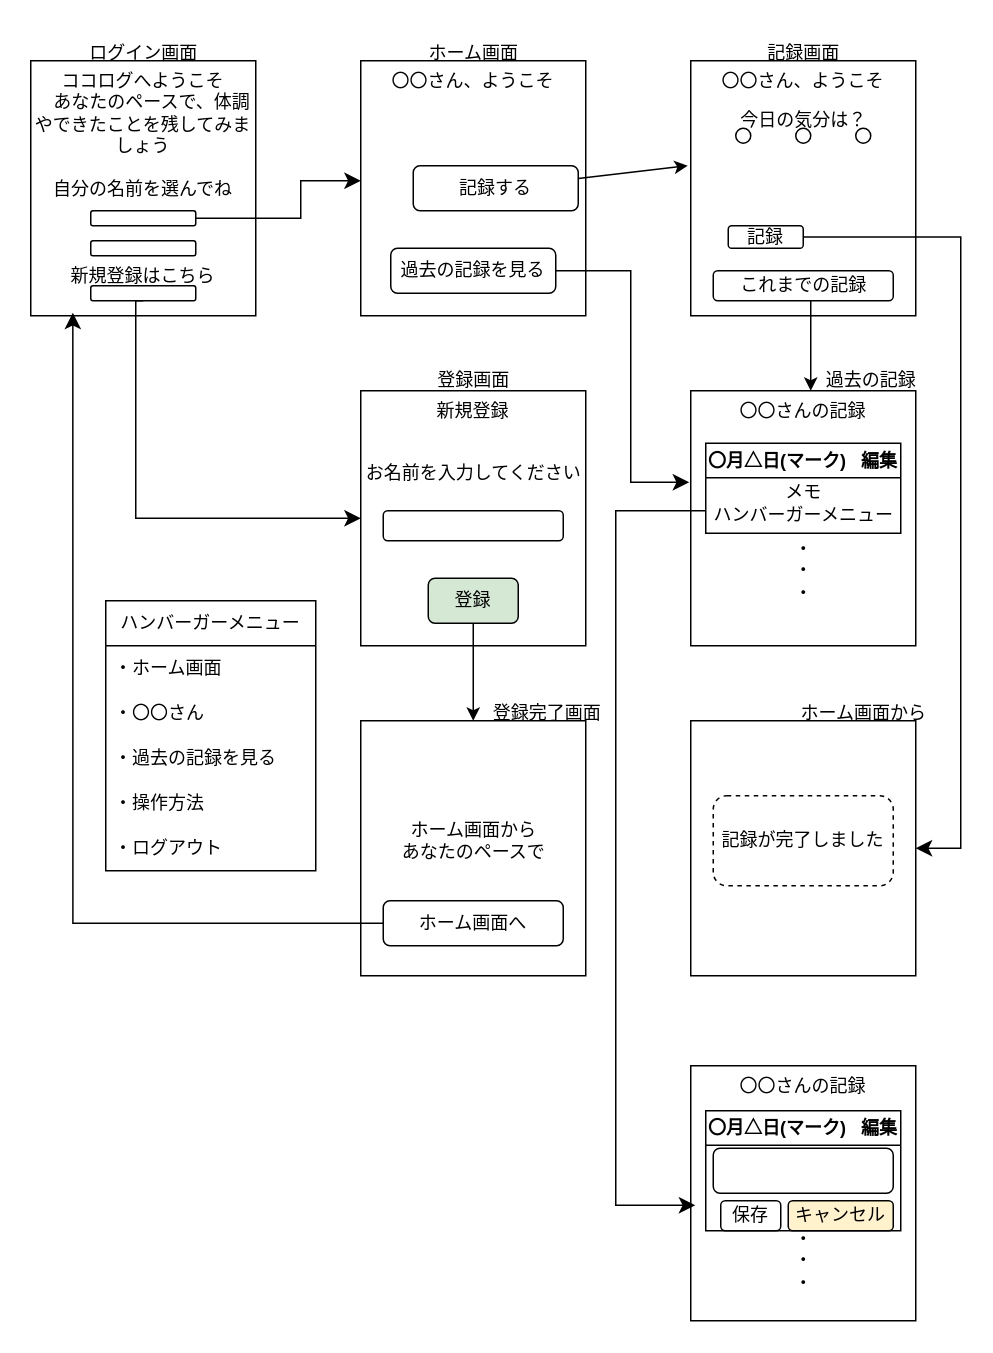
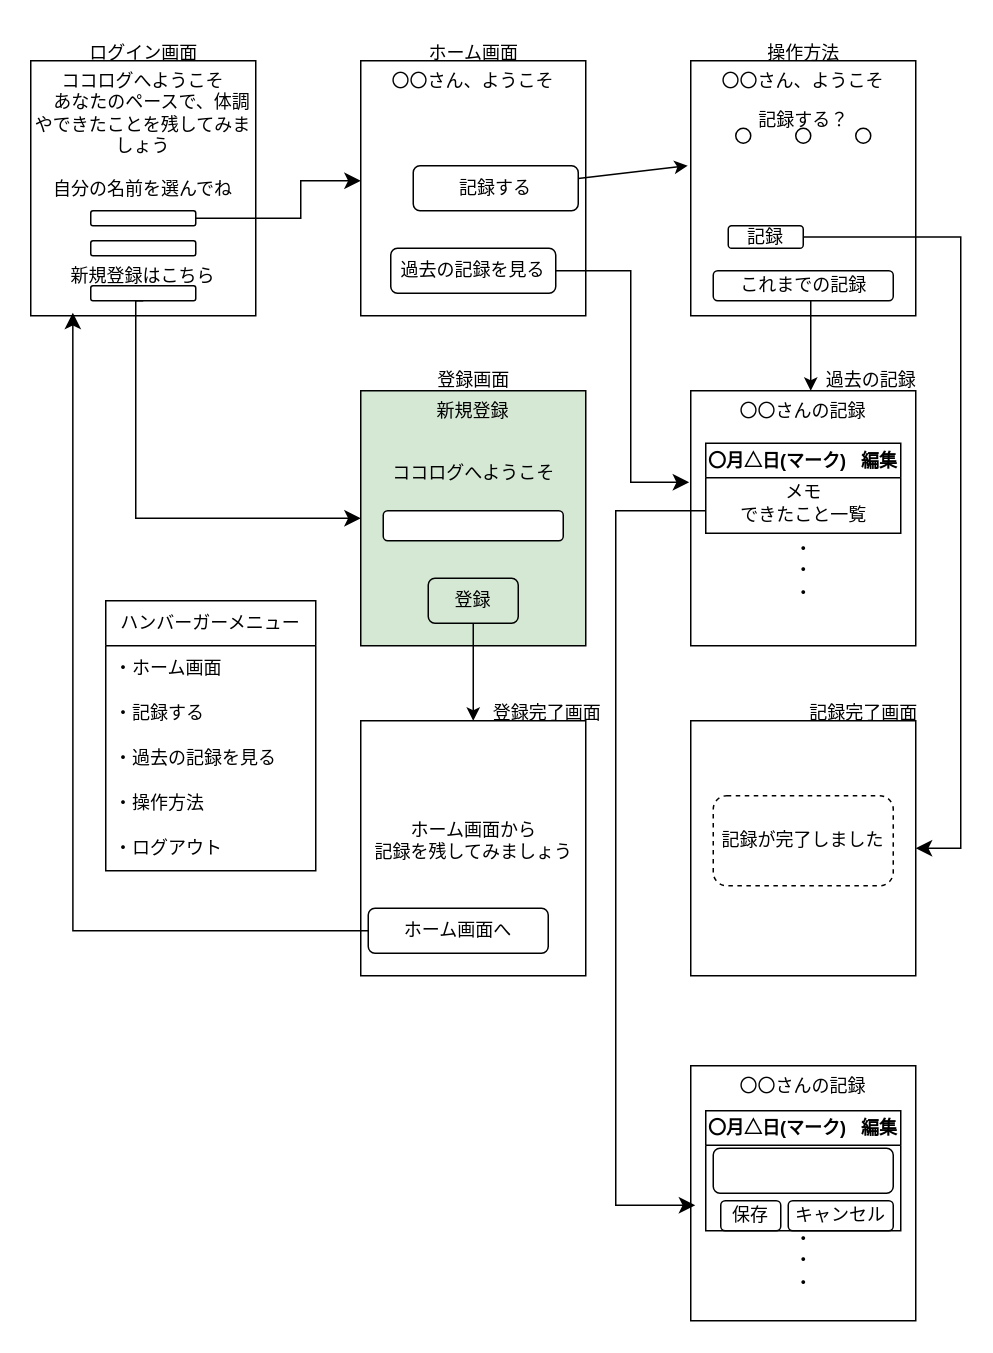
node "記録画面": label "記録画面" -> "操作方法"
node "今日の気分は？": label "今日の気分は？" -> "記録する？"
node "新規登録": fillcolor #ffffff -> #d5e8d4
node "お名前を入力してください": label "お名前を入力してください" -> "ココログへようこそ"
node "メモ ハンバーガーメニュー": label "メモ ハンバーガーメニュー" -> "メモ できたこと一覧"
node "・〇〇さん": label "・〇〇さん" -> "・記録する"
node "ホーム画面から": label "ホーム画面から" -> "記録完了画面"
node "ホーム画面から あなたのペースで": label "ホーム画面から あなたのペースで" -> "ホーム画面から 記録を残してみましょう"
node "ホーム画面へ": moved (473, 923) -> (458, 931)
node "キャンセル": fillcolor #fff2cc -> #ffffff
